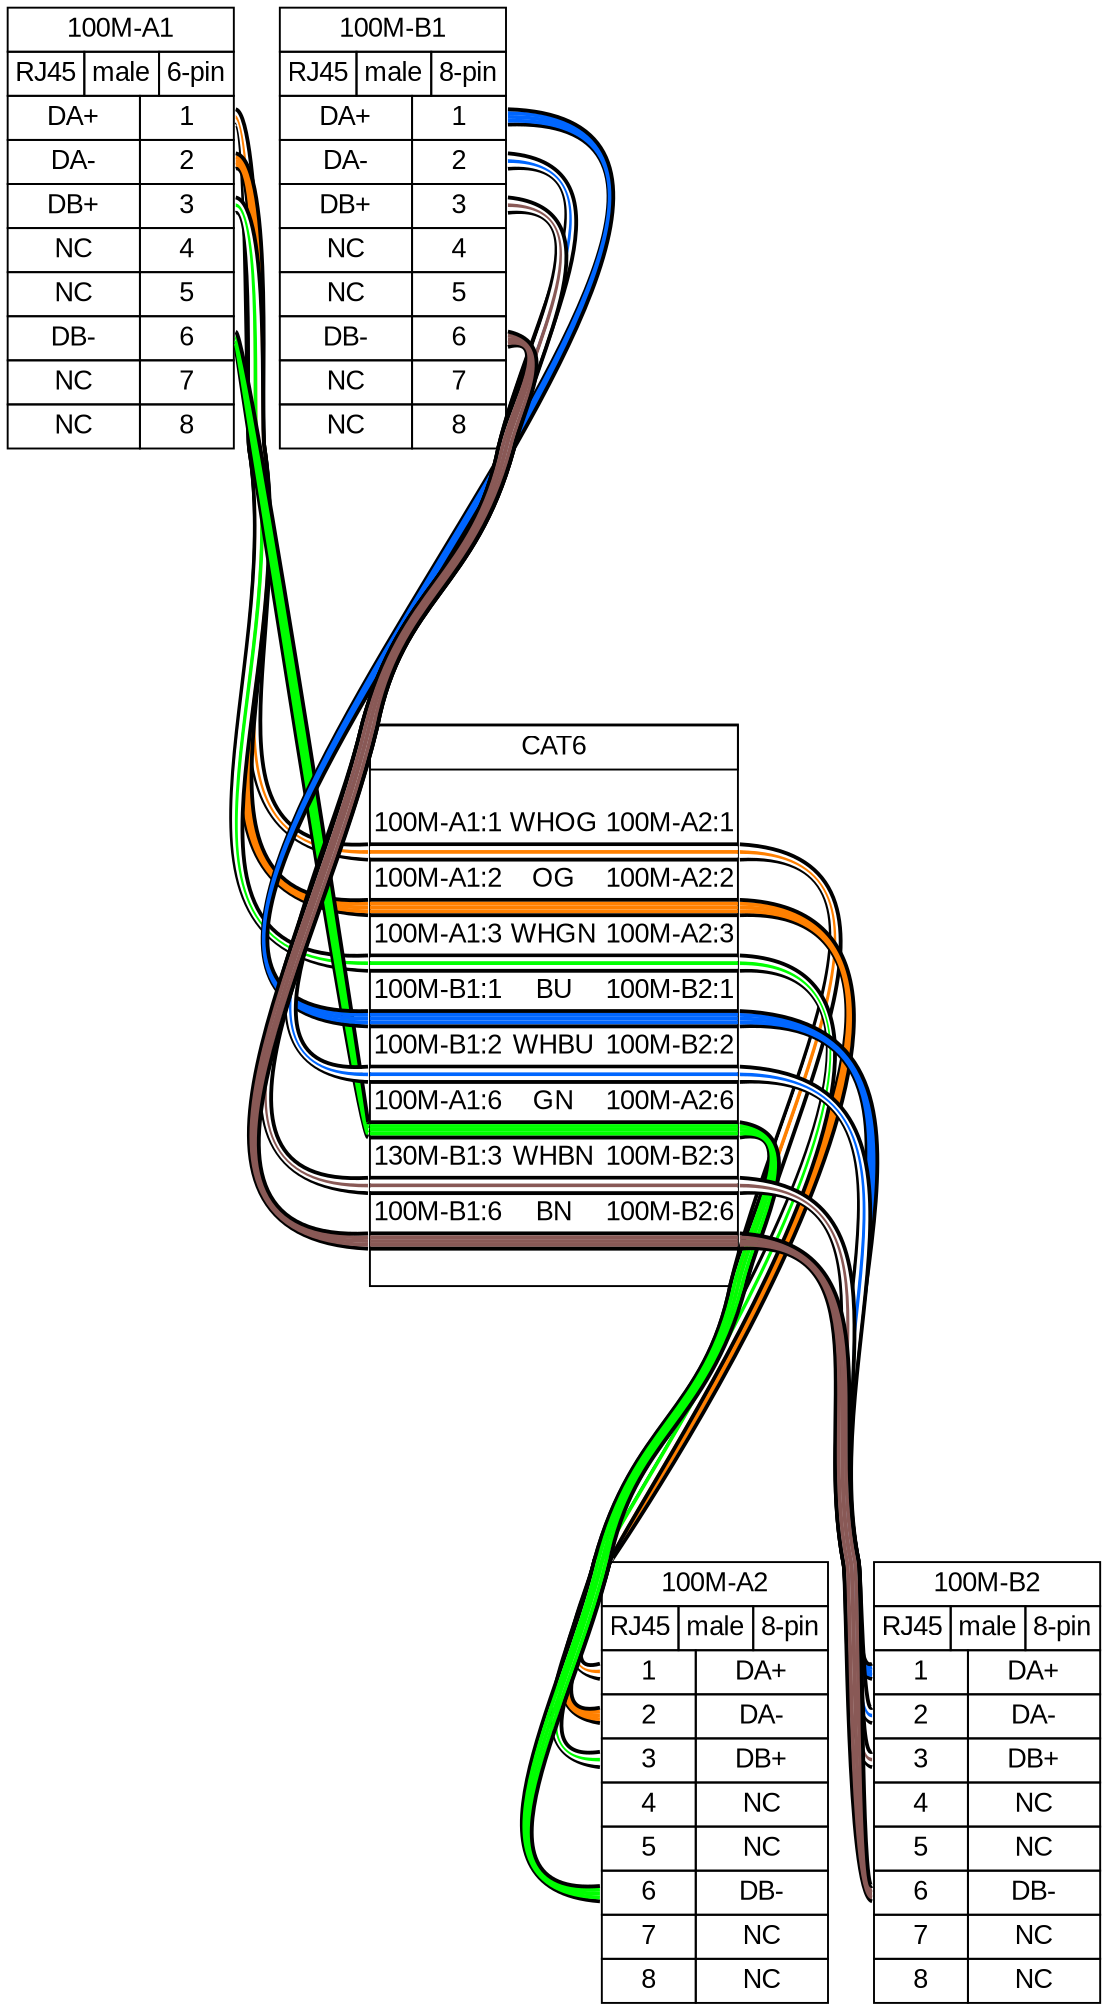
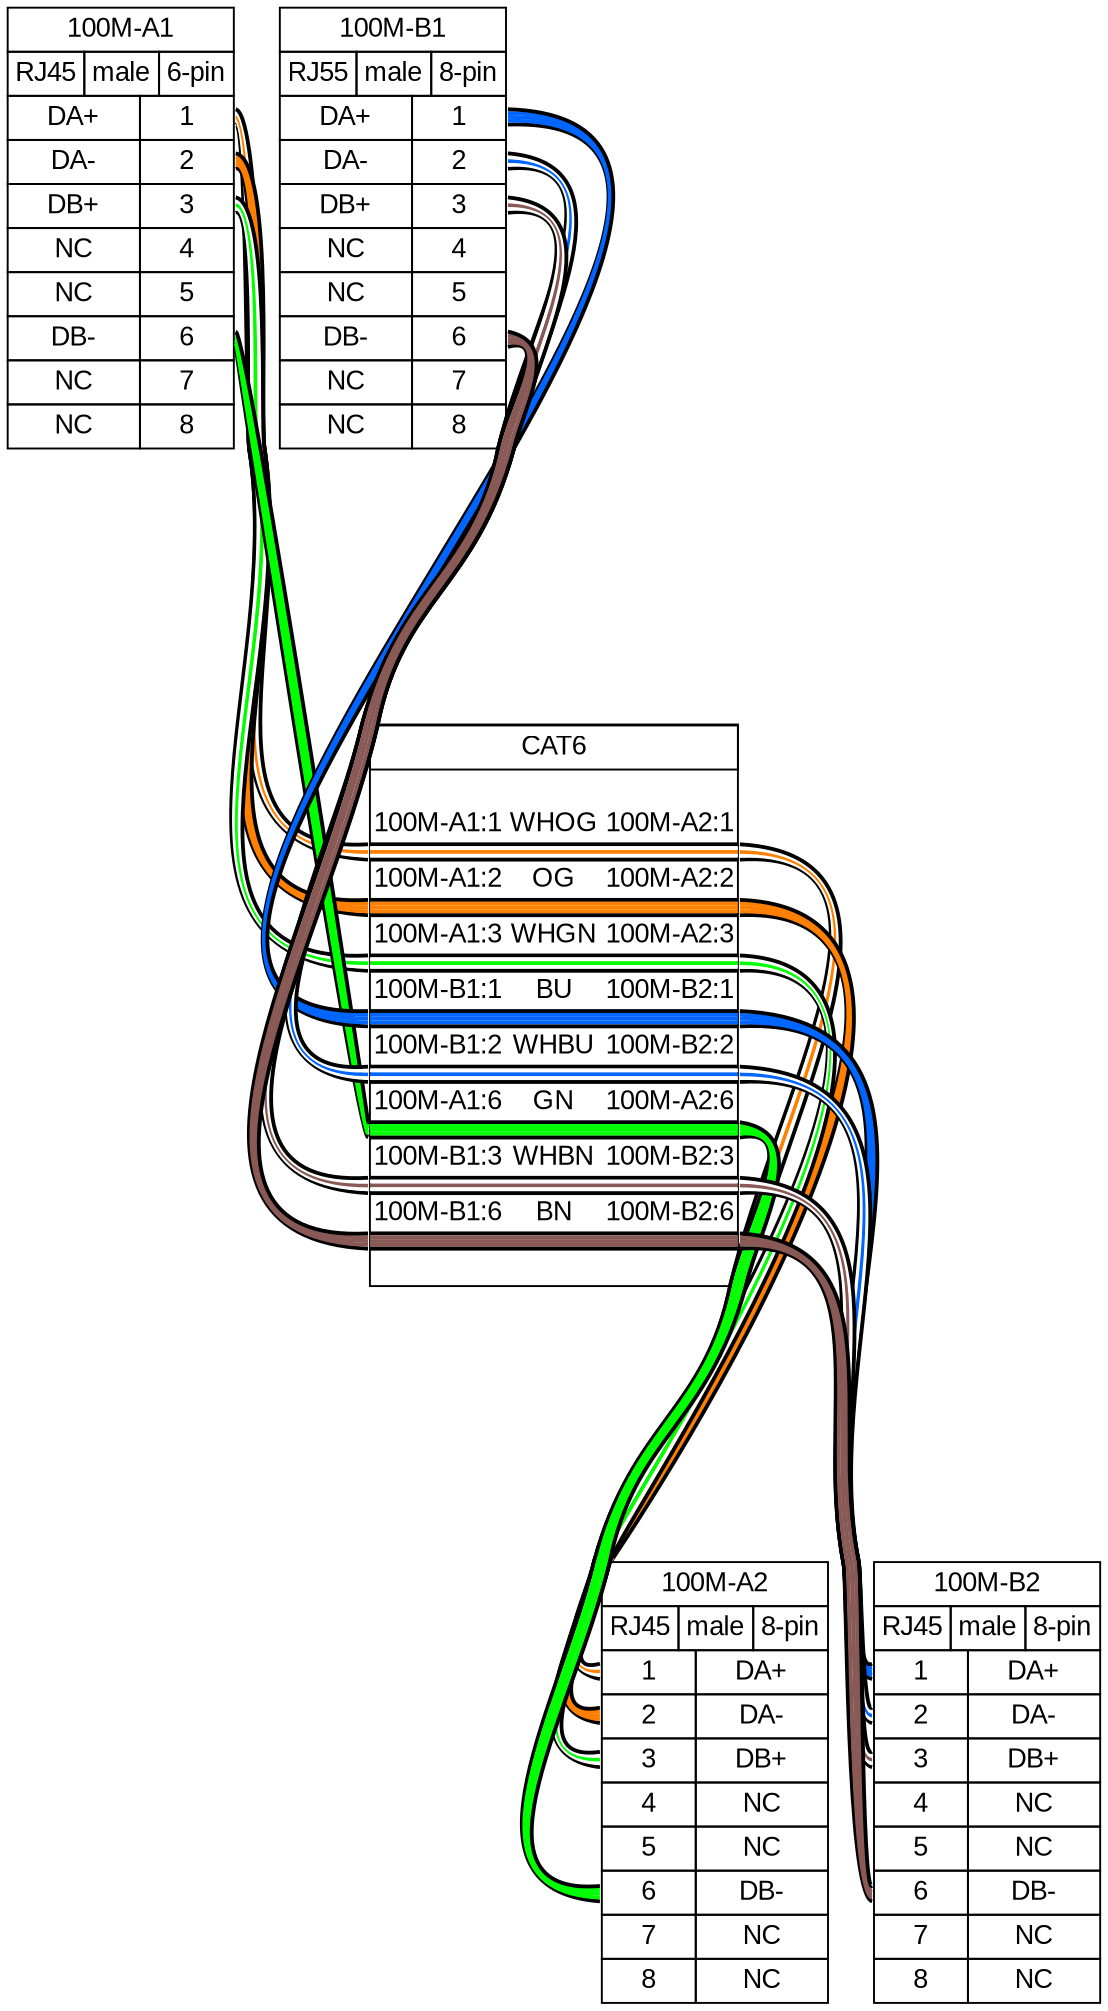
node "100M-B1": text "RJ45" -> "RJ55"
node "CAT6": text "130M-B1:3" -> "100M-B1:3"
